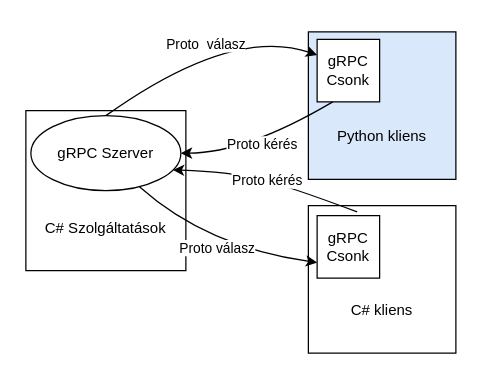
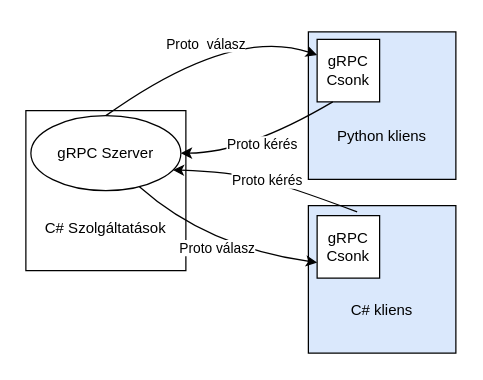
node "C# kliens": fillcolor #ffffff -> #dae8fc
